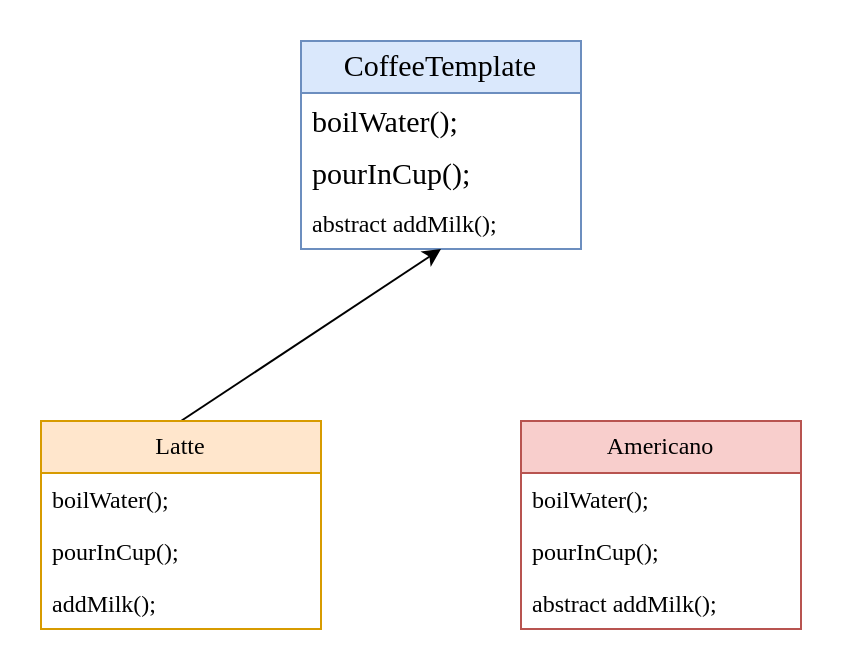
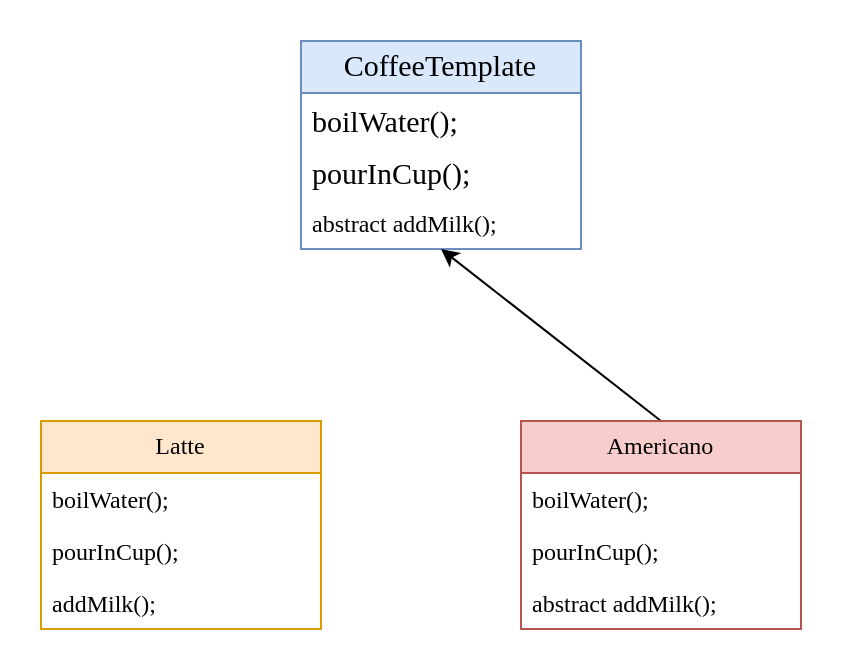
edge "Latte" -> "CoffeeTemplate": removed
edge "Americano" -> "CoffeeTemplate": added
